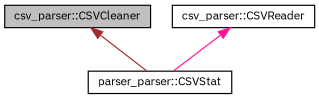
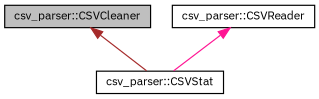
node "parser_parser::CSVStat": label "parser_parser::CSVStat" -> "csv_parser::CSVStat"
